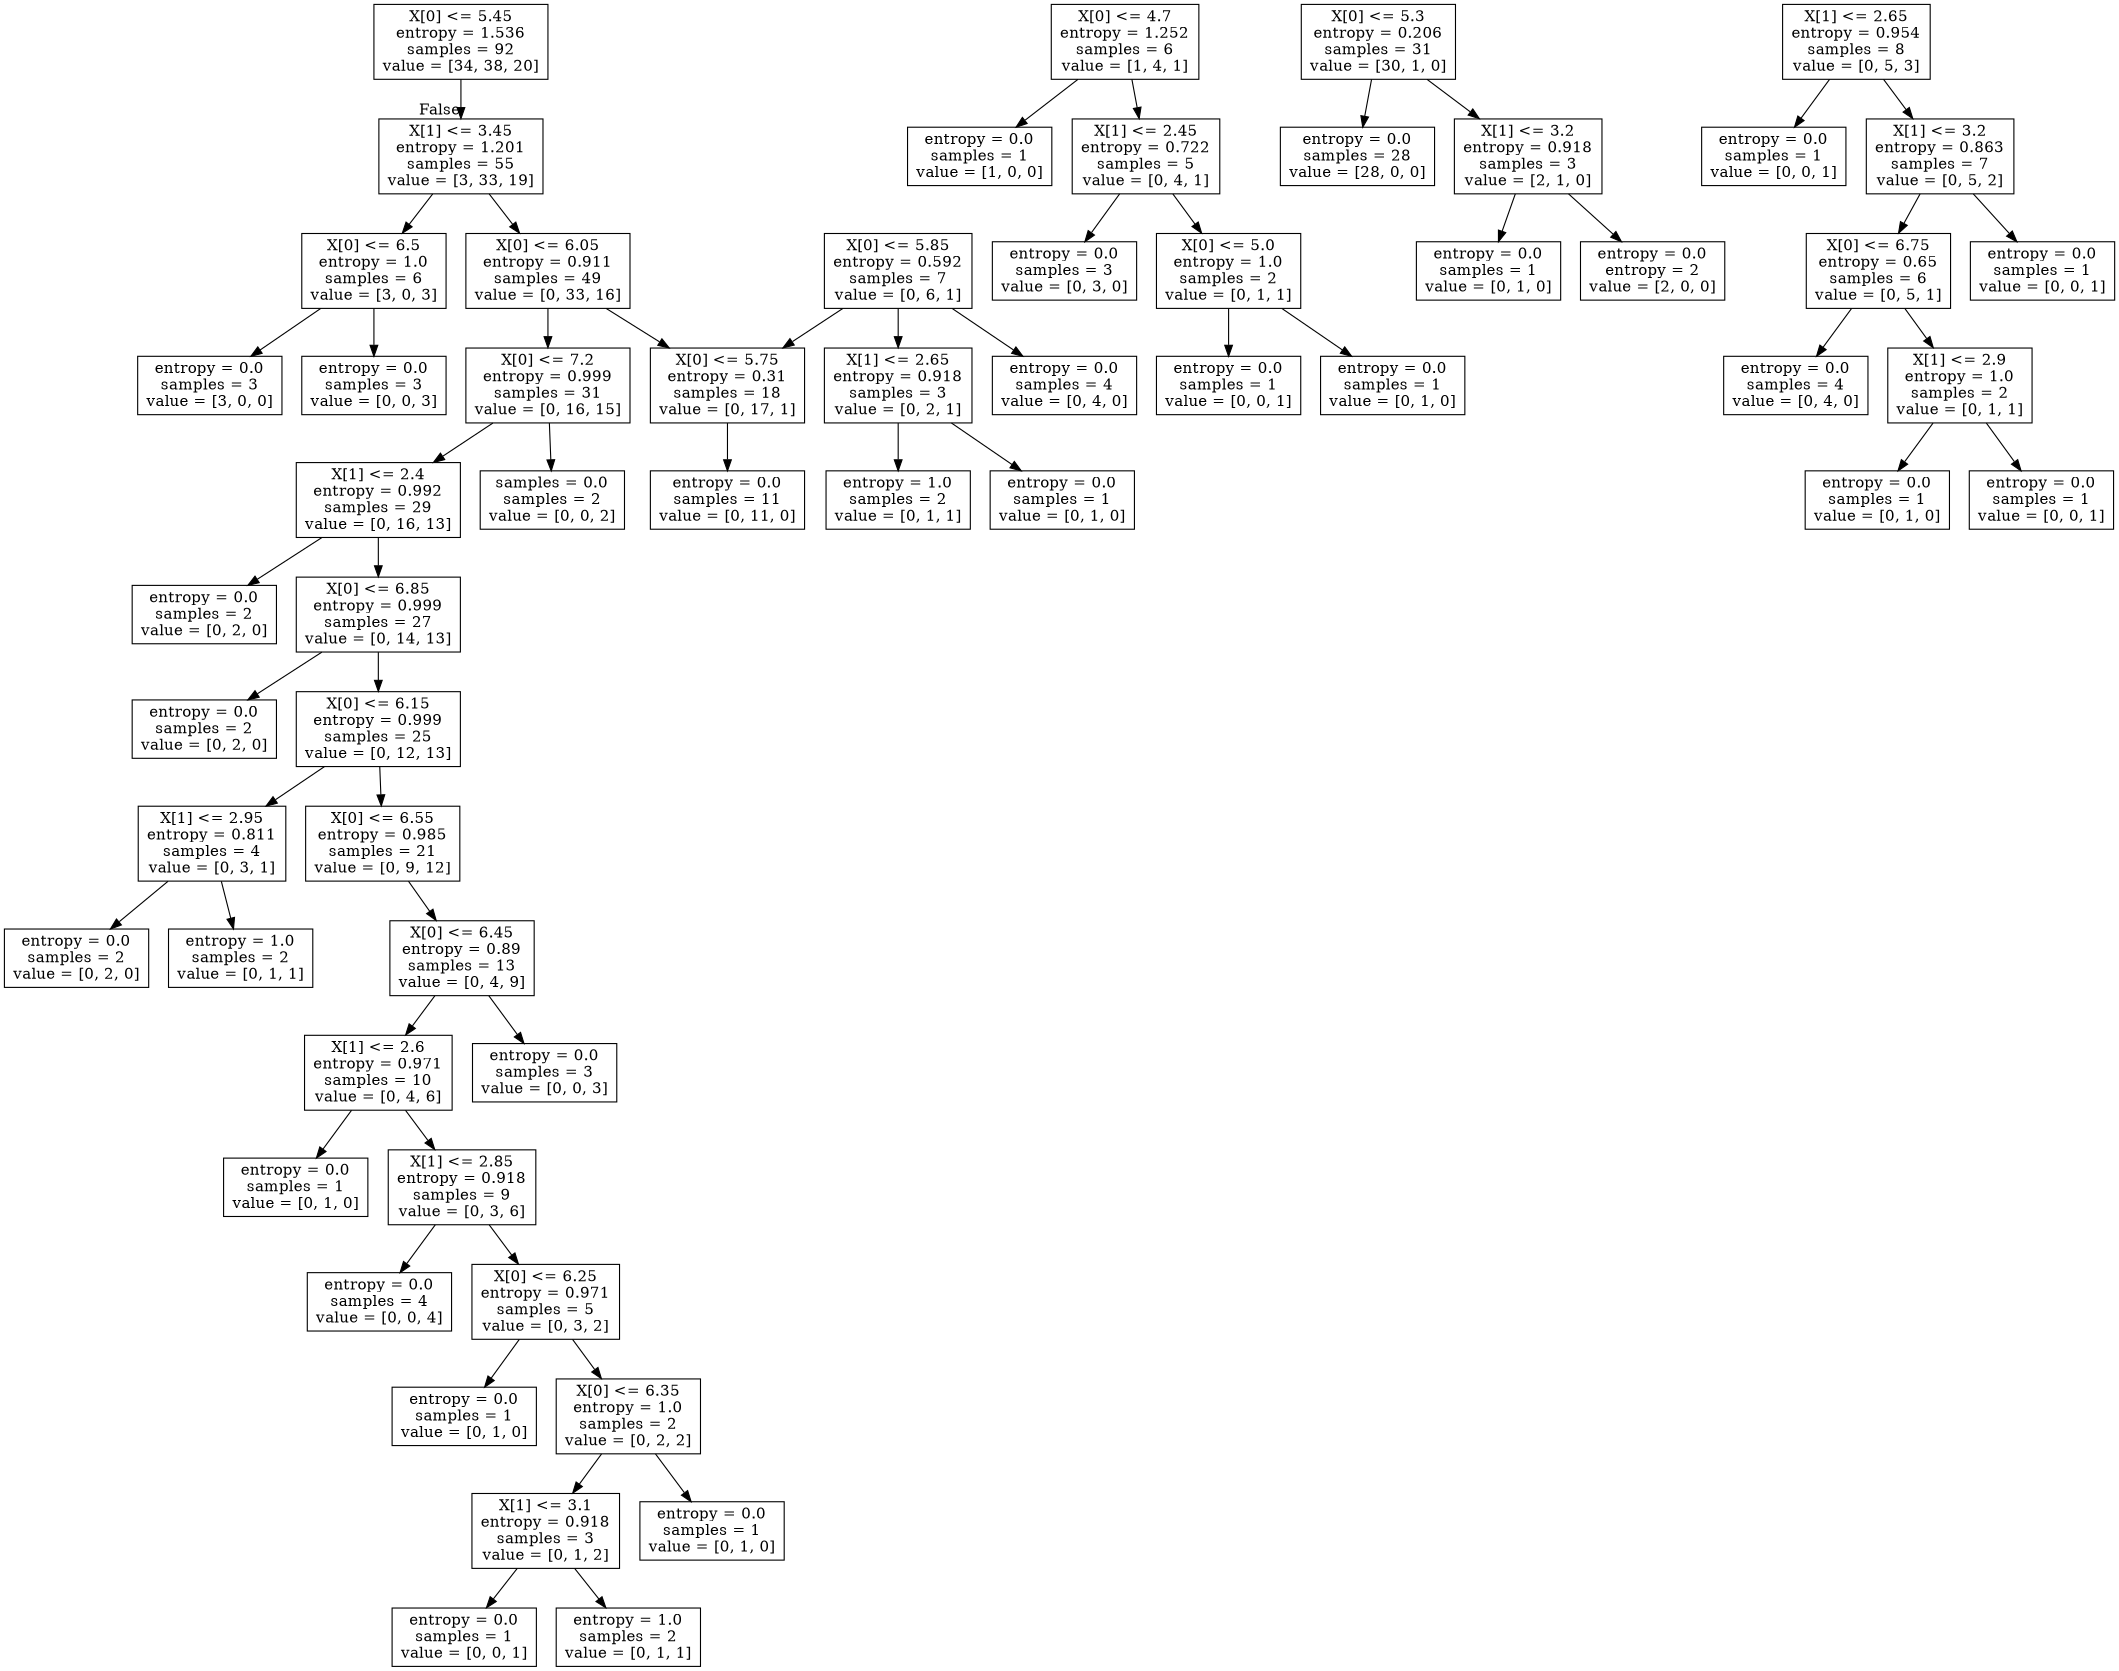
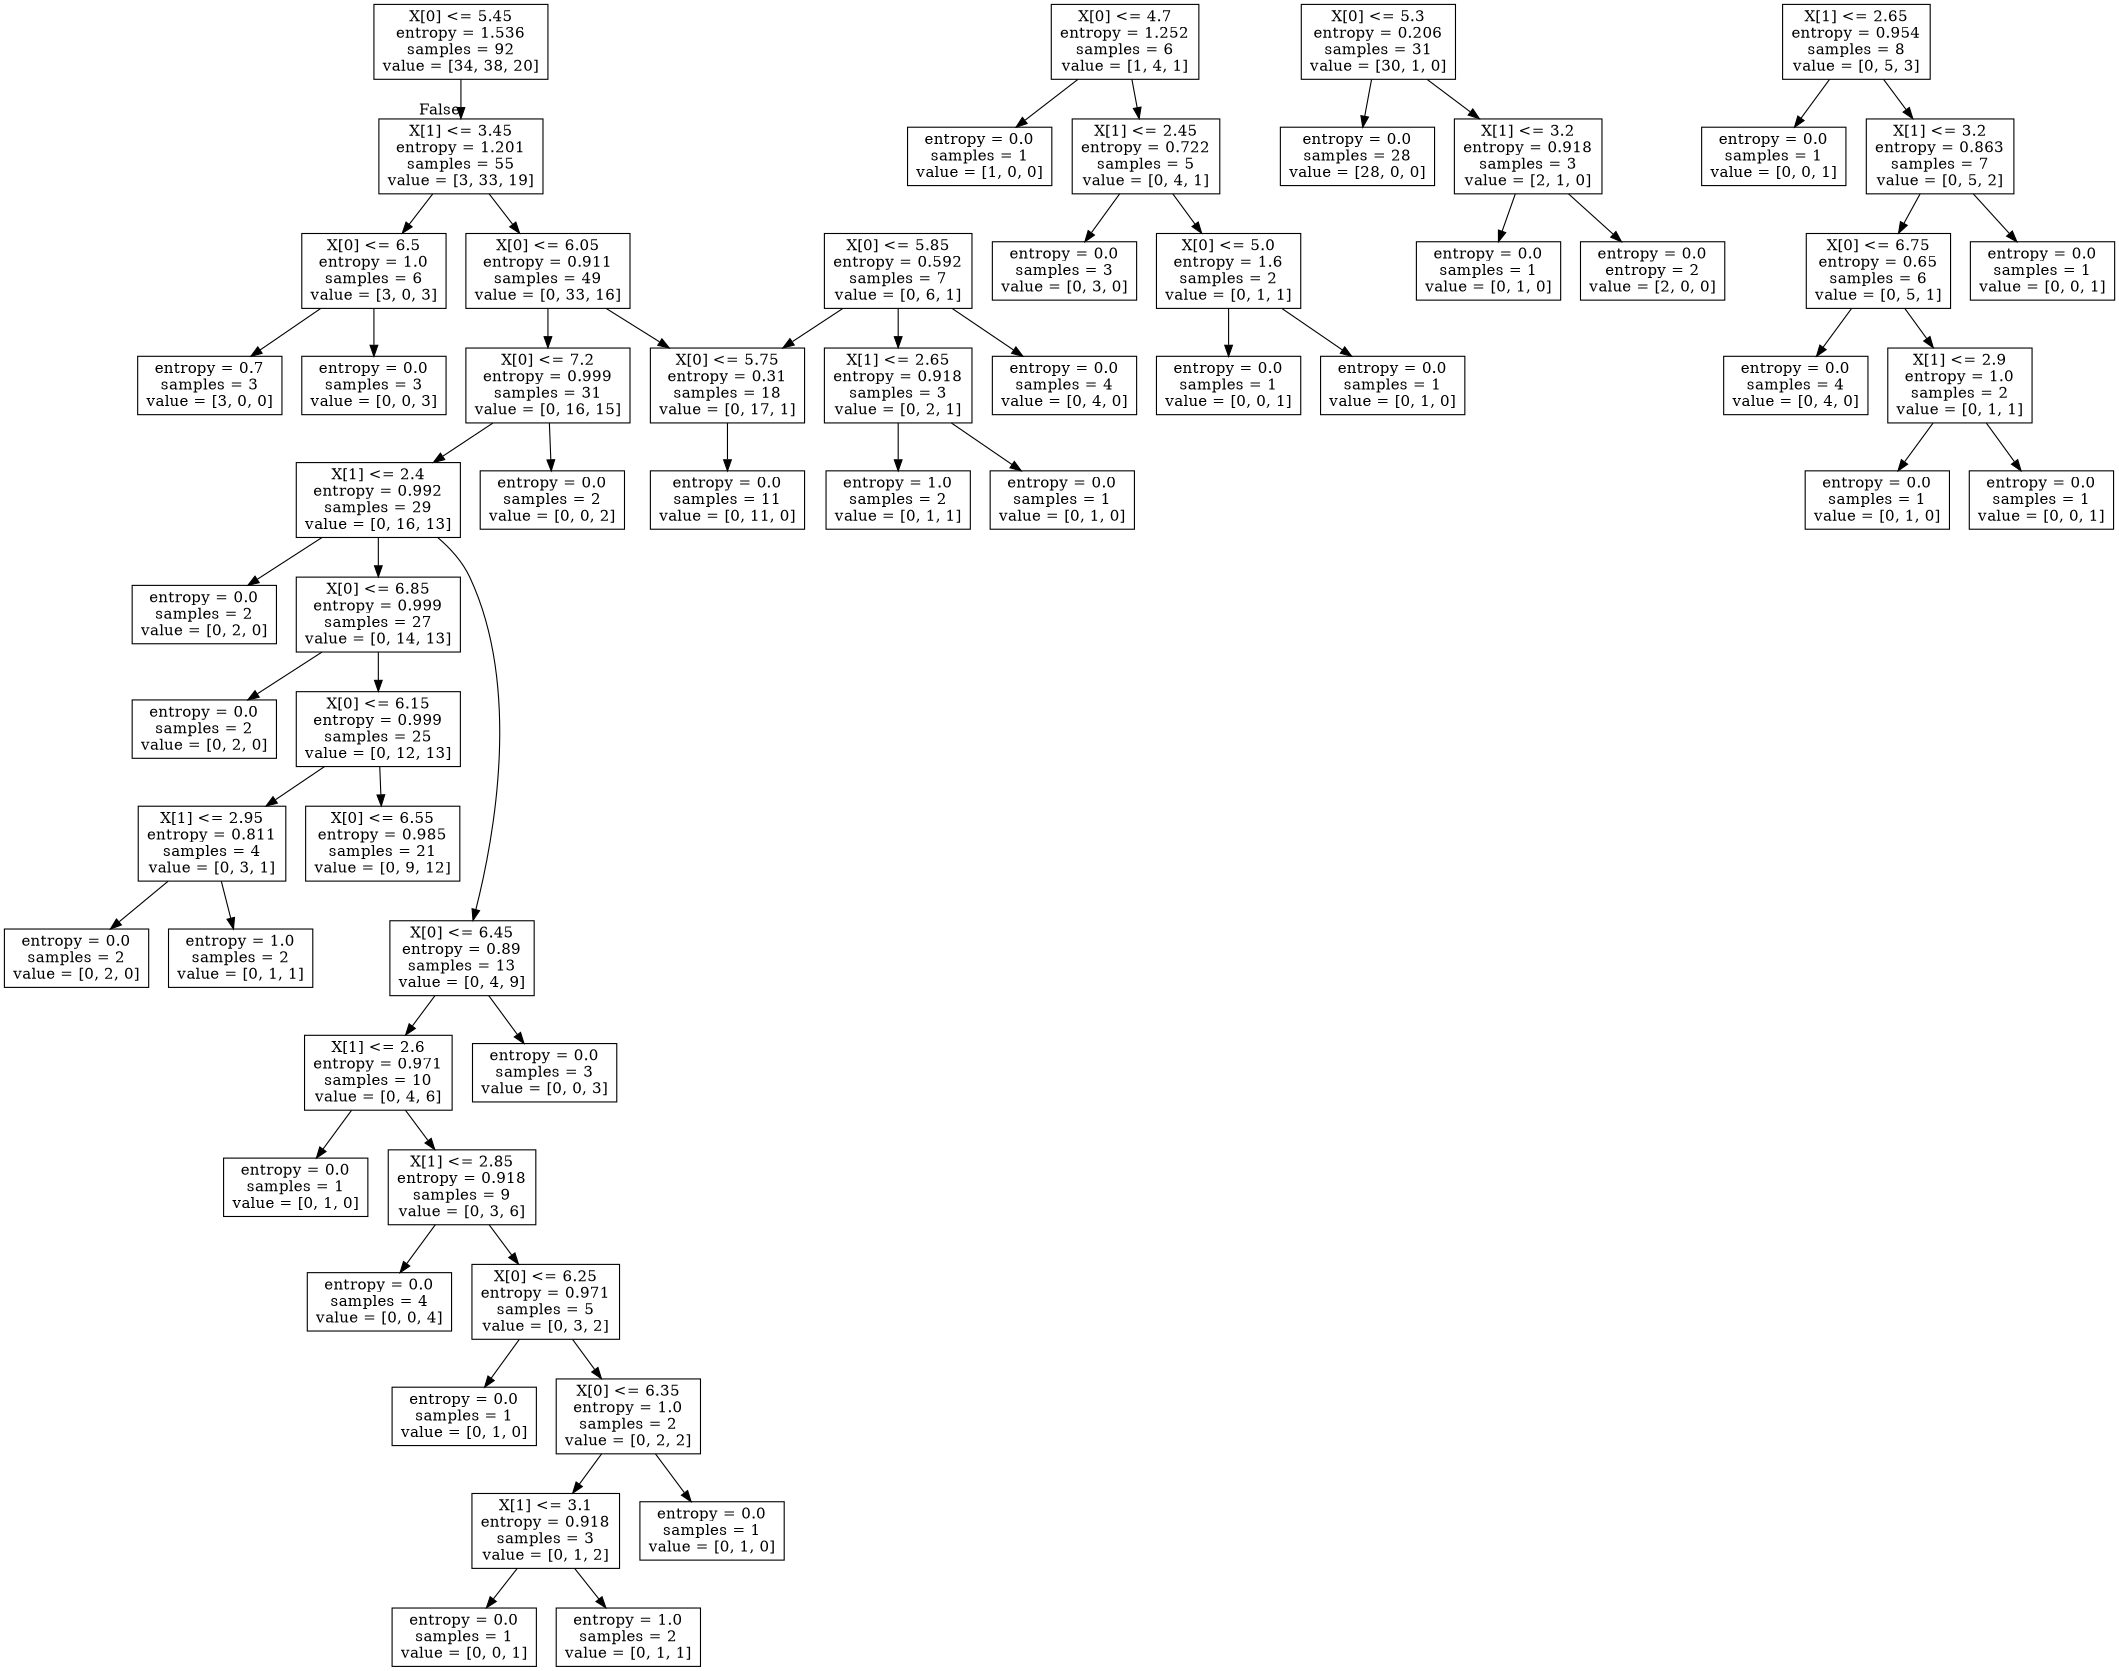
node "X[0] <= 5.0 entropy = 1.0 samples = 2 value = [0, 1, 1]": label "X[0] <= 5.0 entropy = 1.0 samples = 2 value = [0, 1, 1]" -> "X[0] <= 5.0 entropy = 1.6 samples = 2 value = [0, 1, 1]"
node "entropy = 0.0 samples = 3 value = [3, 0, 0]": label "entropy = 0.0 samples = 3 value = [3, 0, 0]" -> "entropy = 0.7 samples = 3 value = [3, 0, 0]"
node "samples = 0.0 samples = 2 value = [0, 0, 2]": label "samples = 0.0 samples = 2 value = [0, 0, 2]" -> "entropy = 0.0 samples = 2 value = [0, 0, 2]"
edge "X[0] <= 6.55 entropy = 0.985 samples = 21 value = [0, 9, 12]" -> "X[0] <= 6.45 entropy = 0.89 samples = 13 value = [0, 4, 9]": now "X[1] <= 2.4 entropy = 0.992 samples = 29 value = [0, 16, 13]" -> "X[0] <= 6.45 entropy = 0.89 samples = 13 value = [0, 4, 9]"
